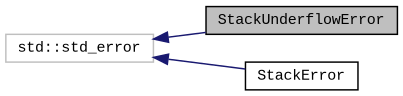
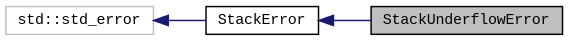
edge "StackUnderflowError" -> "std::std_error": now "StackUnderflowError" -> "StackError"
